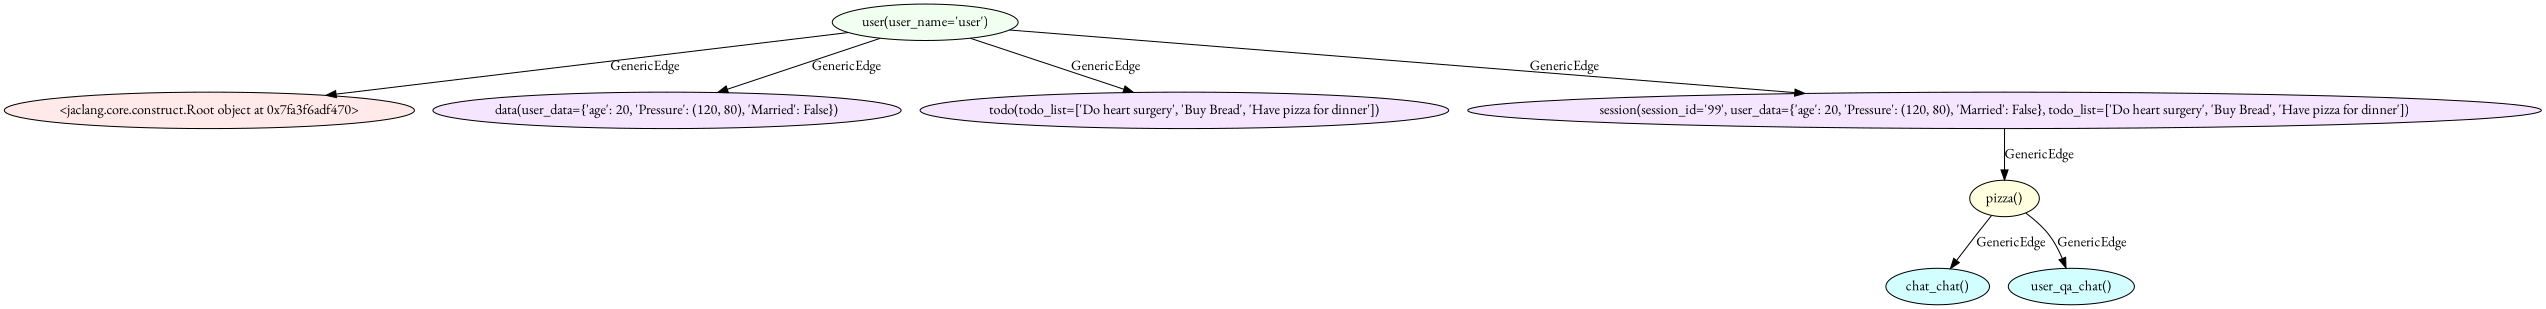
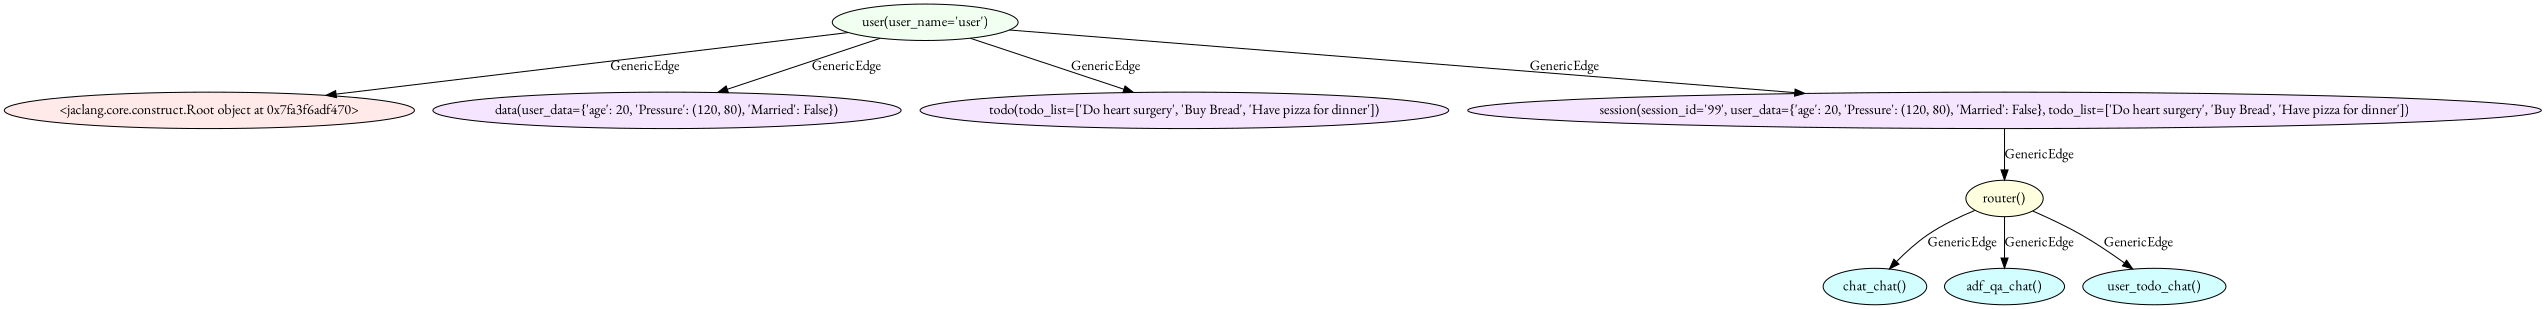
node "pizza()": label "pizza()" -> "router()"
node "user_qa_chat()": label "user_qa_chat()" -> "adf_qa_chat()"
node "user_todo_chat()": added
